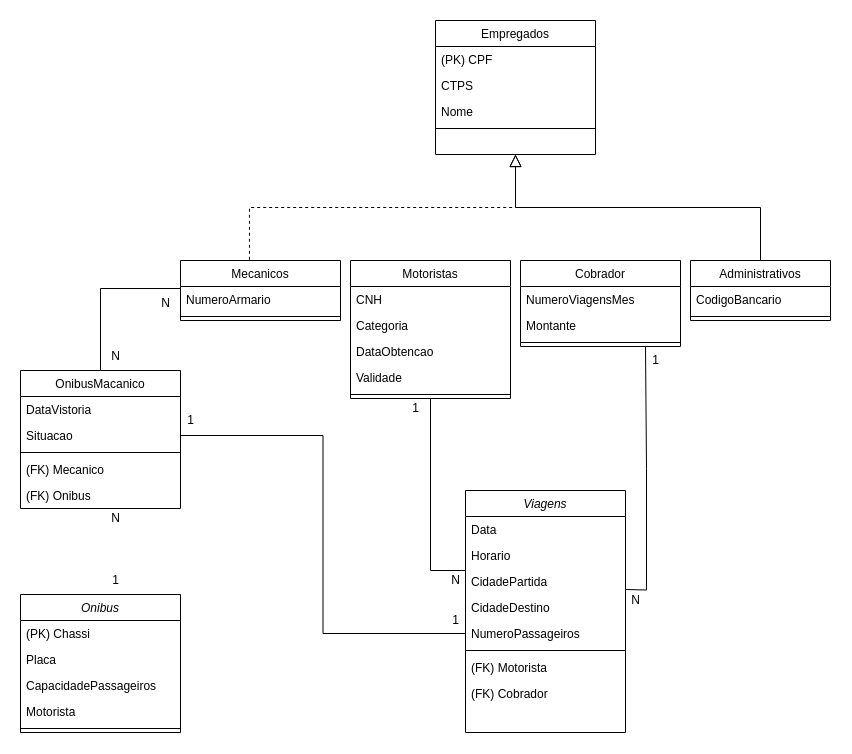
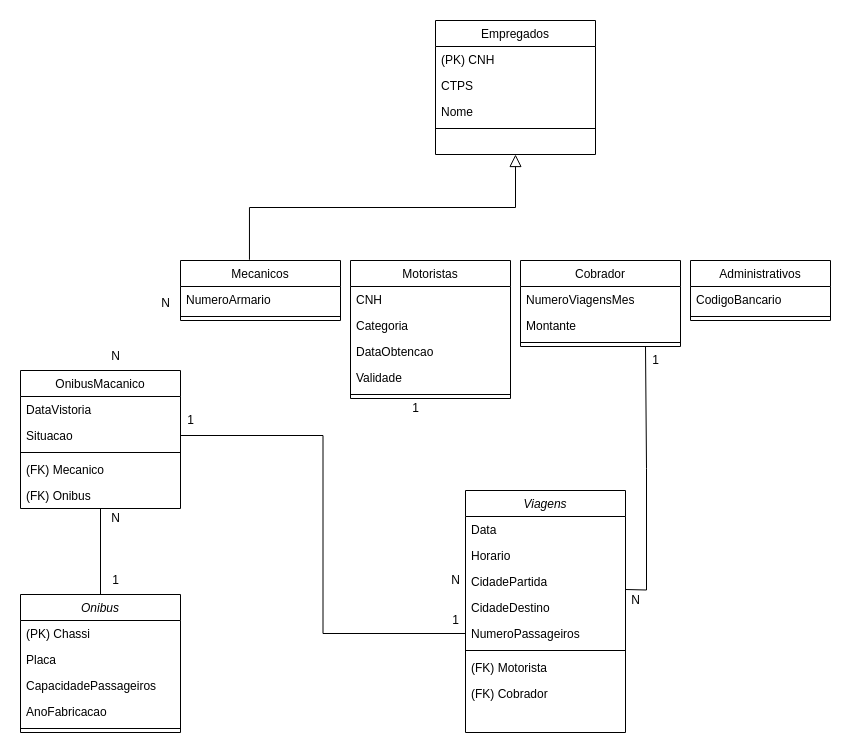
node "(PK) CPF": label "(PK) CPF" -> "(PK) CNH"
edge "Mecanicos" -> "Empregados": style dashed -> solid
edge "Administrativos" -> "Empregados": removed
edge "NumeroArmario" -- "OnibusMacanico": removed
edge "Motoristas" -- "Horario": removed
edge "OnibusMacanico" -- "Onibus": added
node "Motorista": label "Motorista" -> "AnoFabricacao"
